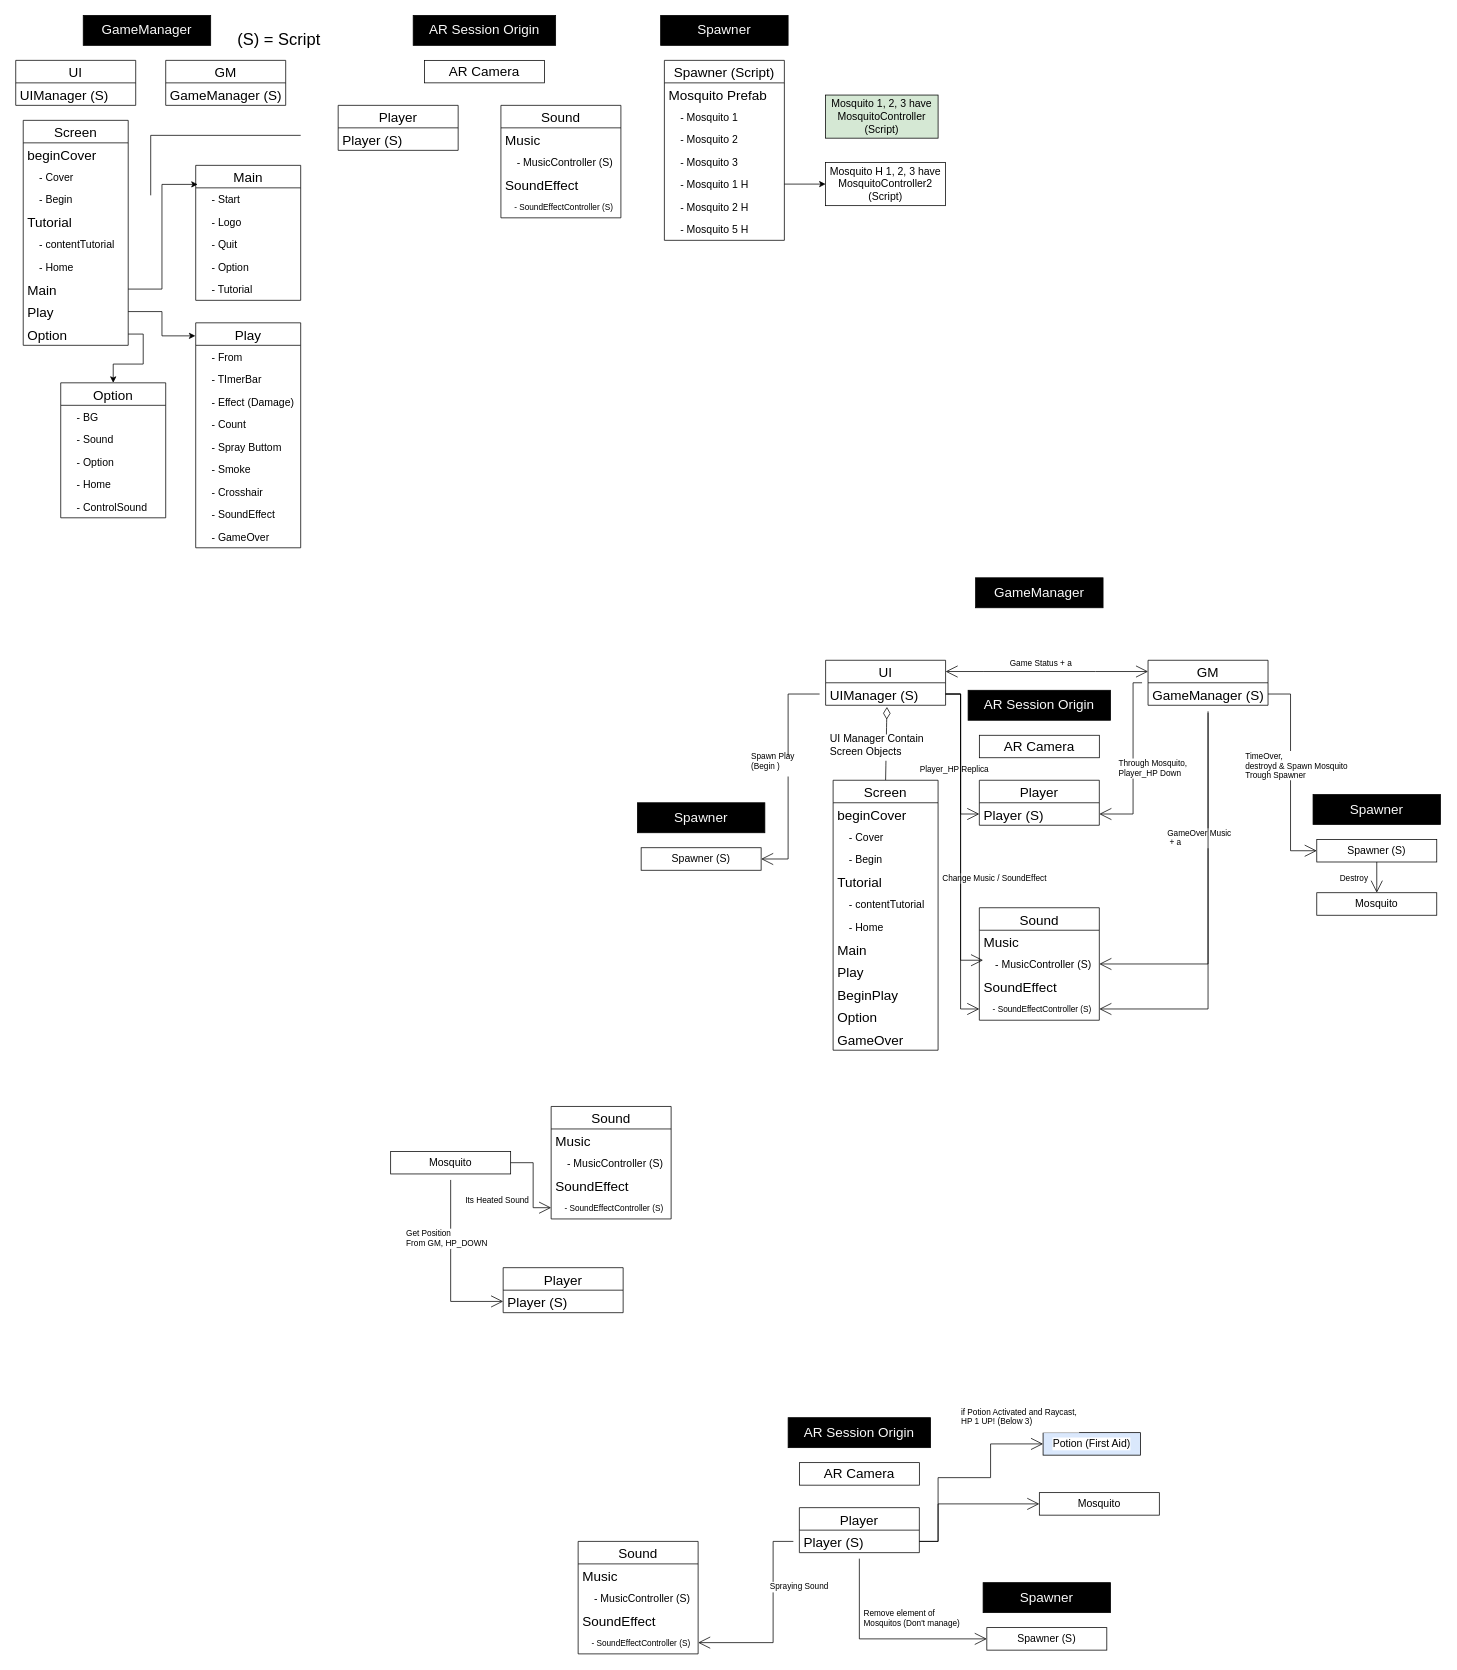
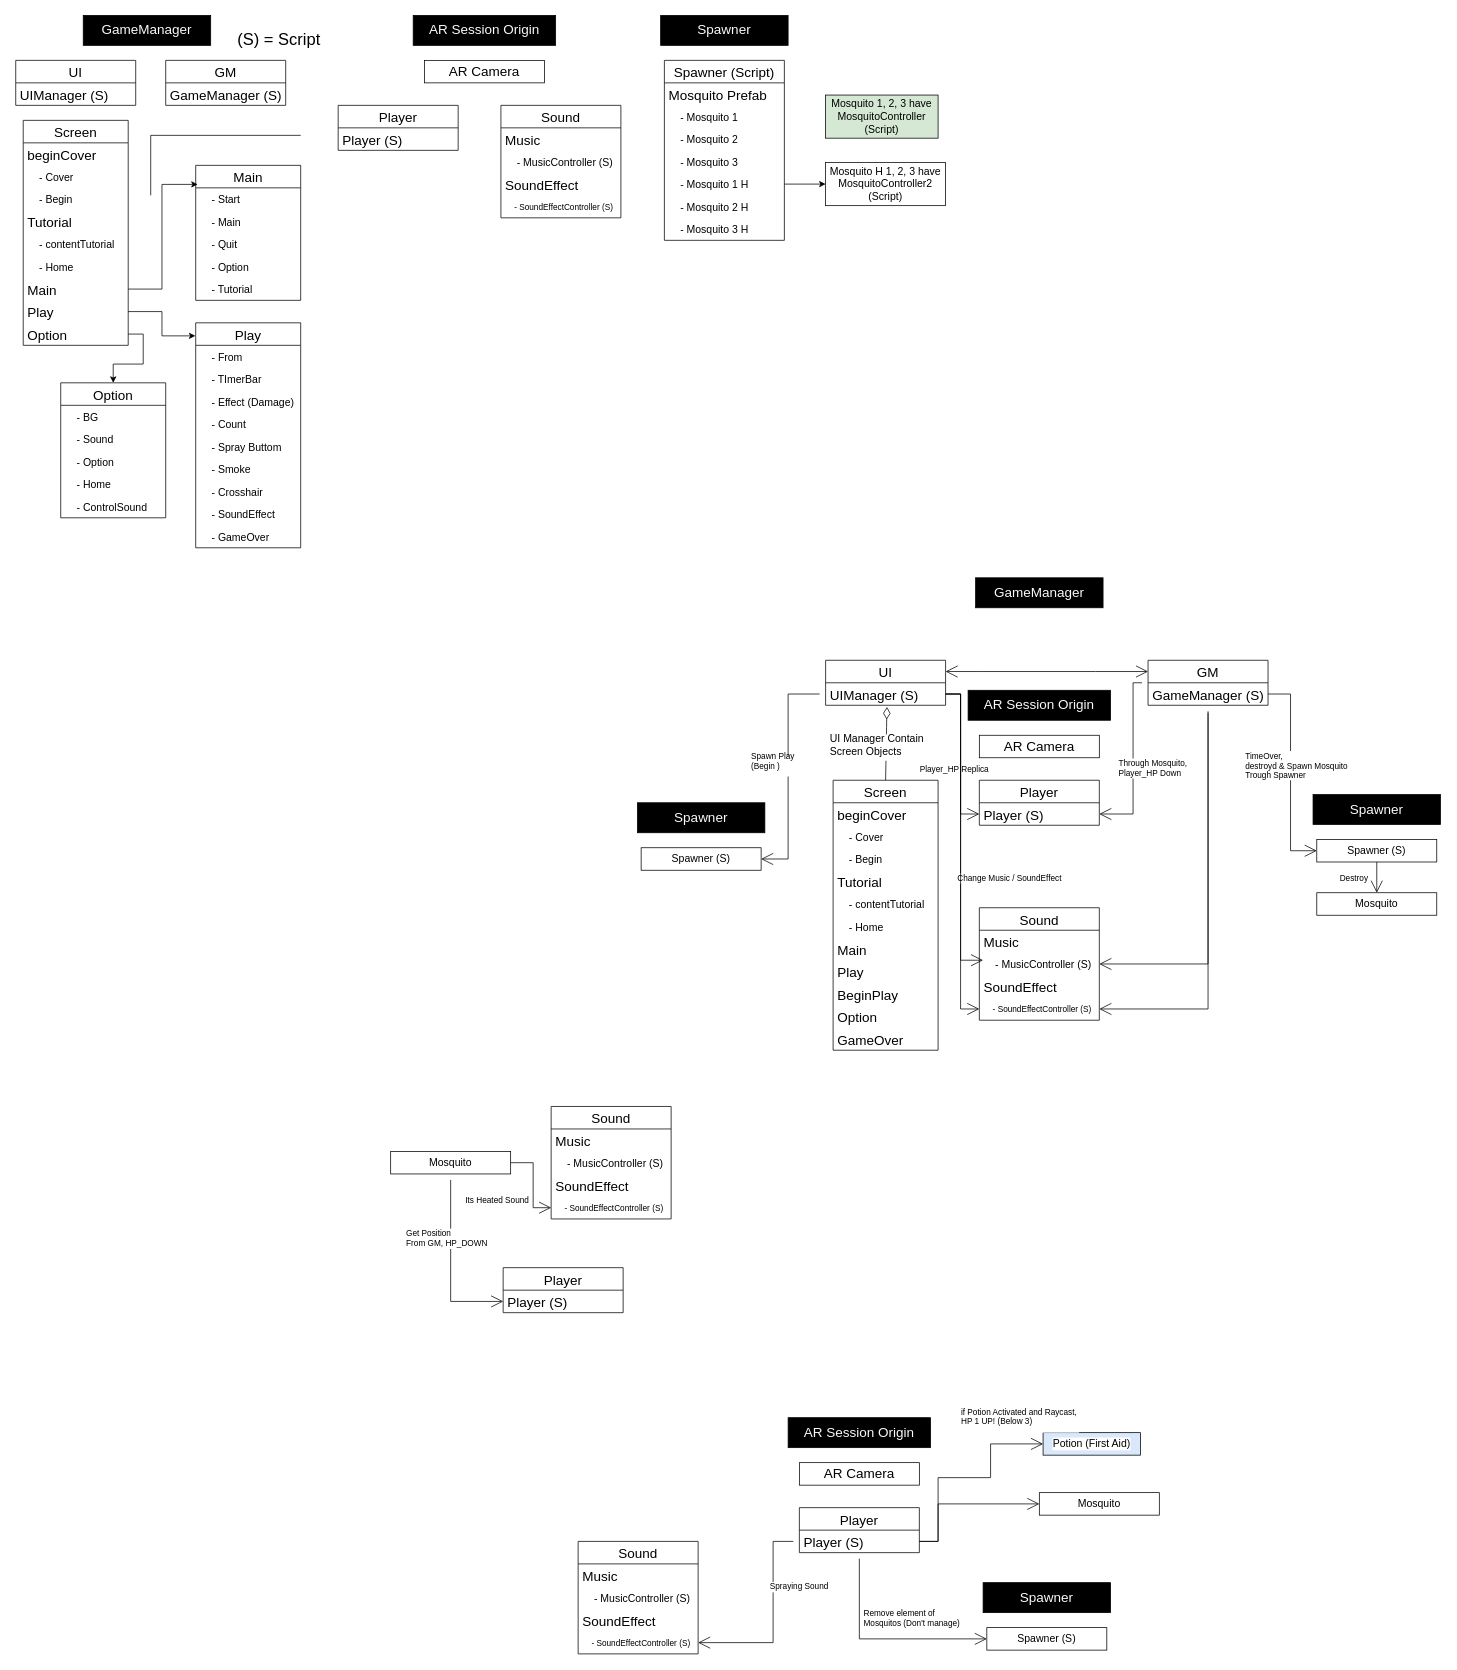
node "- Logo": label "- Logo" -> "- Main"
node "- Mosquito 5 H": label "- Mosquito 5 H" -> "- Mosquito 3 H"
node "Game Status + a": removed
node "GameOver Music + a": removed
node "Change Music / SoundEffect": moved (1002, 878) -> (1017, 878)
